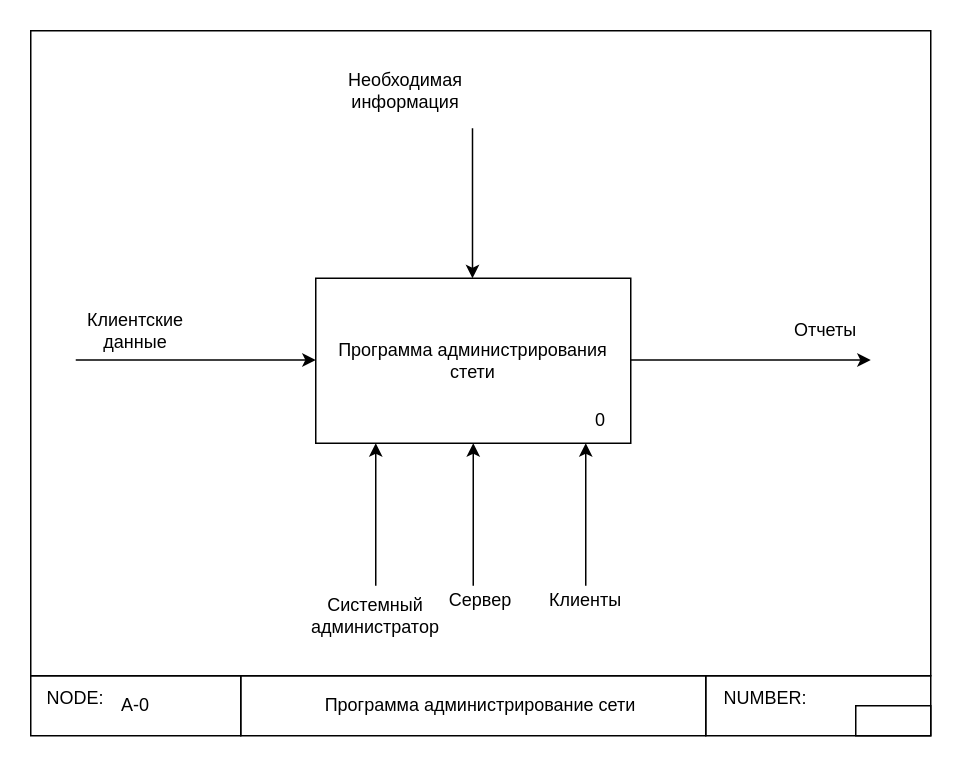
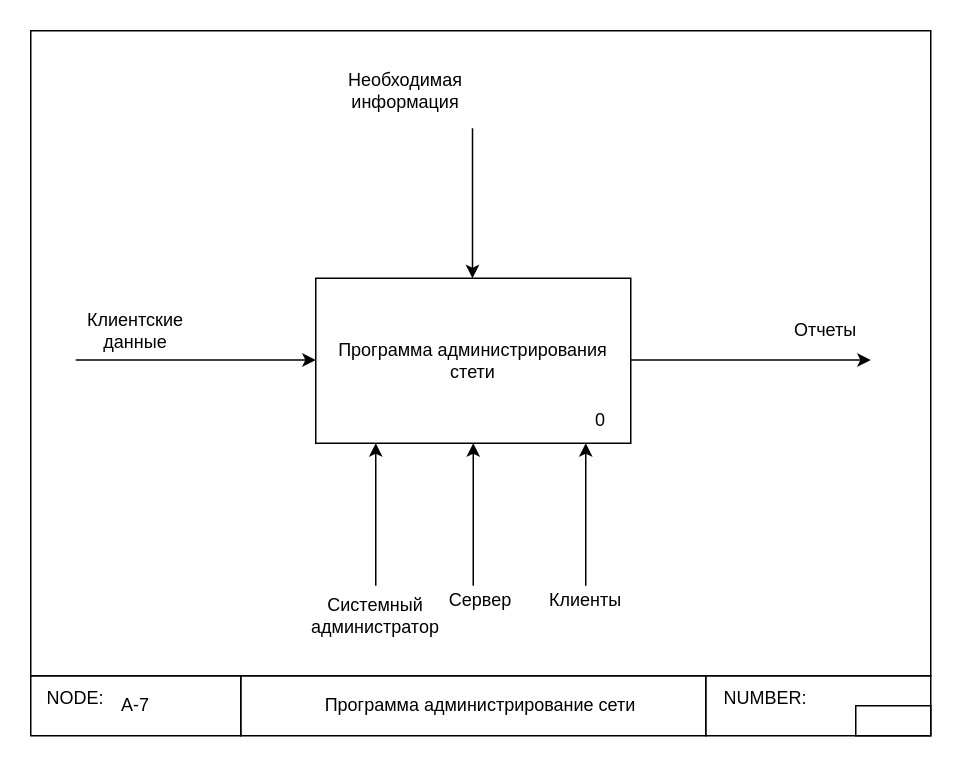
node "A-0": label "A-0" -> "A-7"
